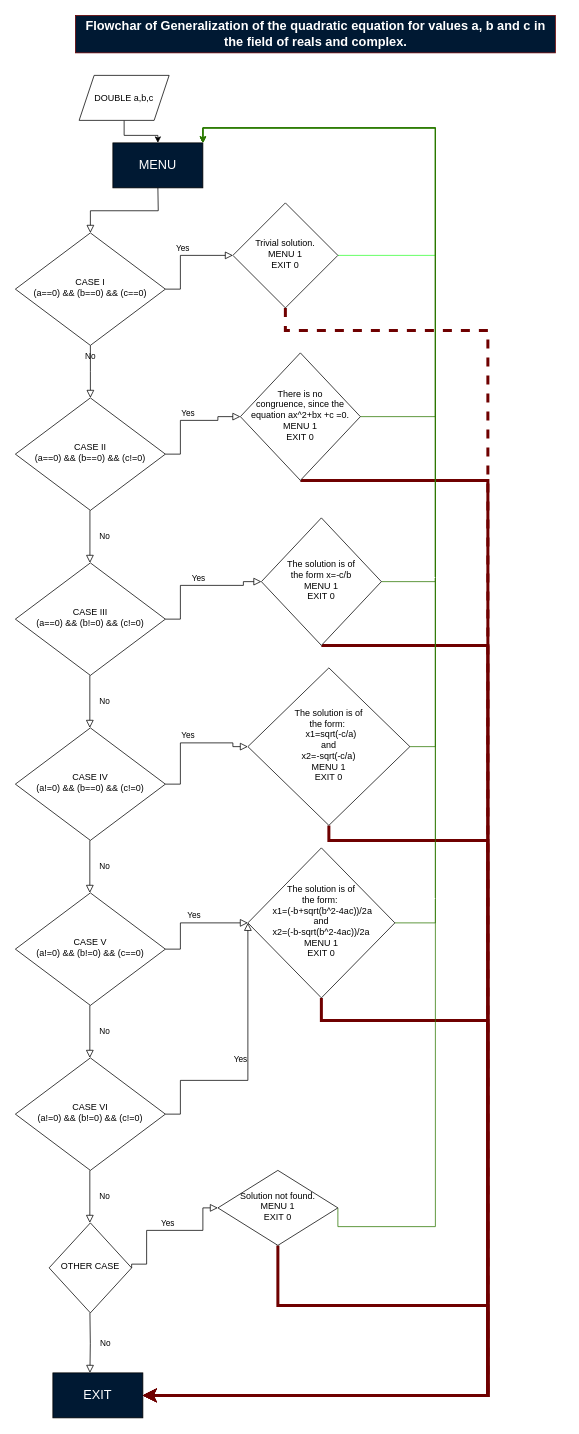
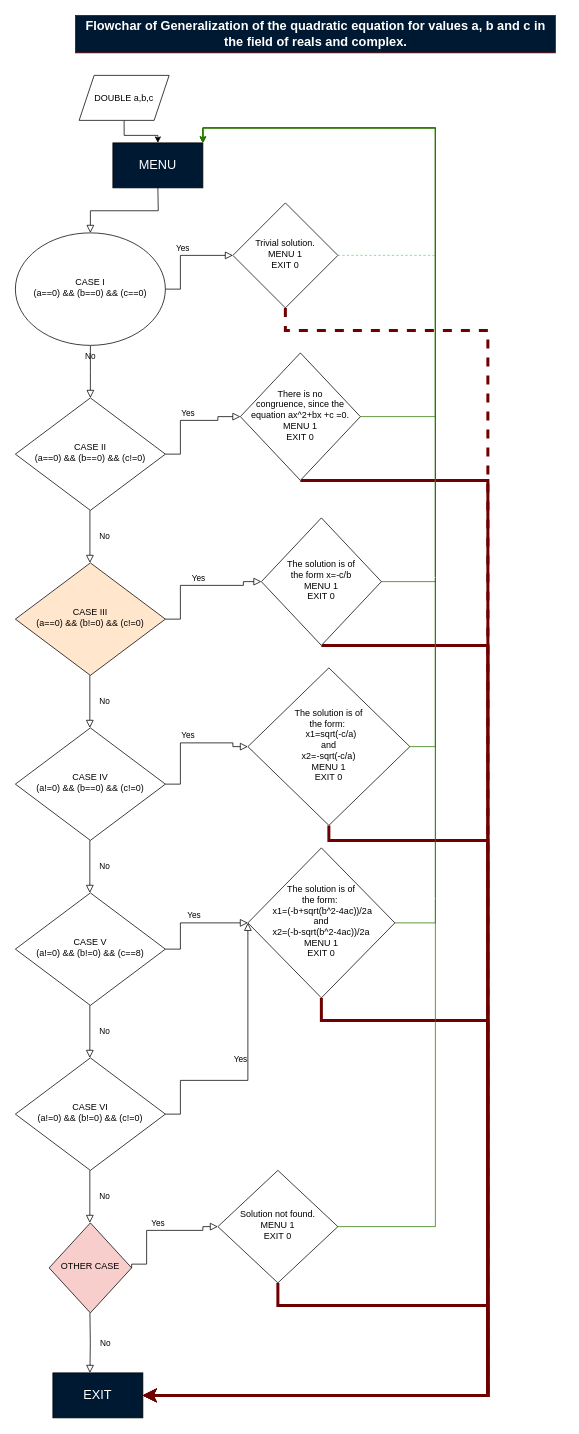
edge "Trivial solution. MENU 1 EXIT 0" -> "MENU": style solid -> dashed
node "CASE I (a==0) && (b==0) && (c==0)": shape diamond -> ellipse
node "CASE III (a==0) && (b!=0) && (c!=0)": fillcolor #ffffff -> #ffe6cc
node "CASE V (a!=0) && (b!=0) && (c==0)": label "CASE V (a!=0) && (b!=0) && (c==0)" -> "CASE V (a!=0) && (b!=0) && (c==8)"
node "Solution not found. MENU 1 EXIT 0": size 120x75 -> 120x113
node "OTHER CASE": fillcolor #ffffff -> #f8cecc
